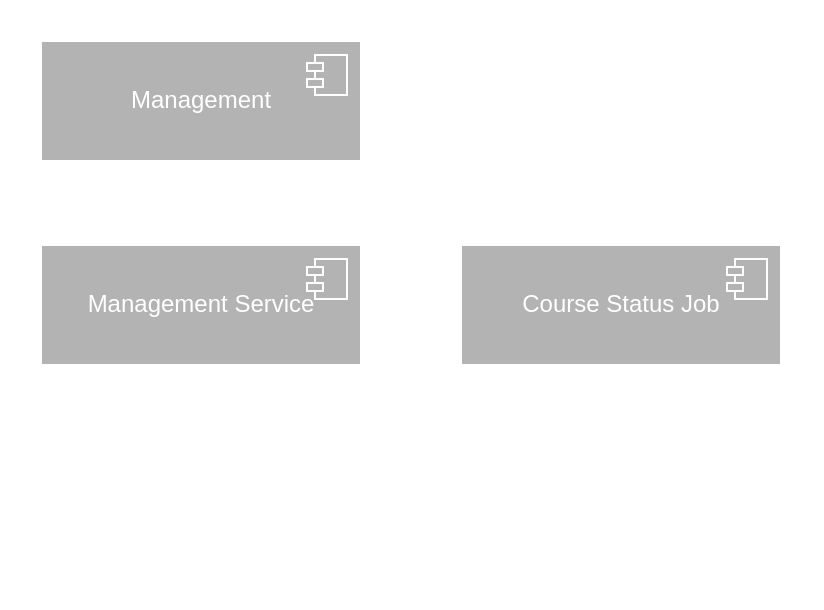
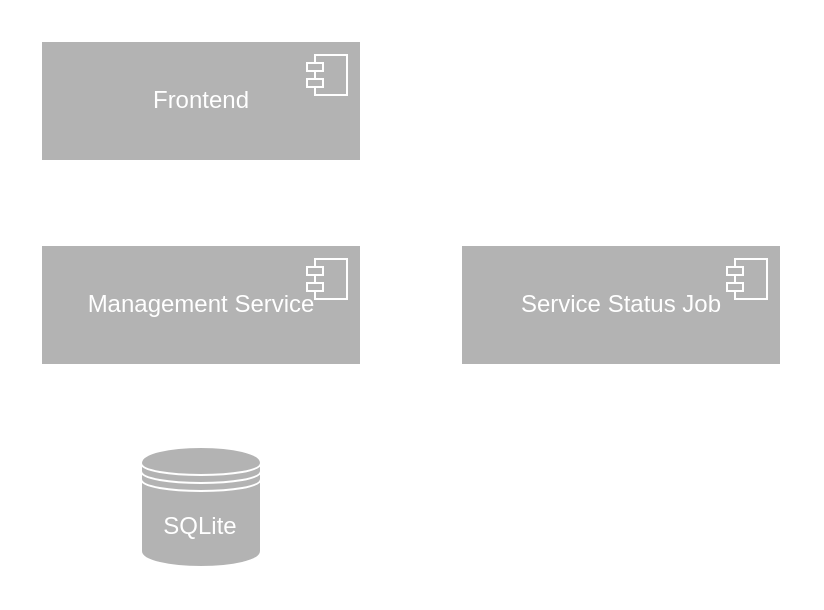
node "Management": label "Management" -> "Frontend"
node "Course Status Job": label "Course Status Job" -> "Service Status Job"
node "SQLite": added
